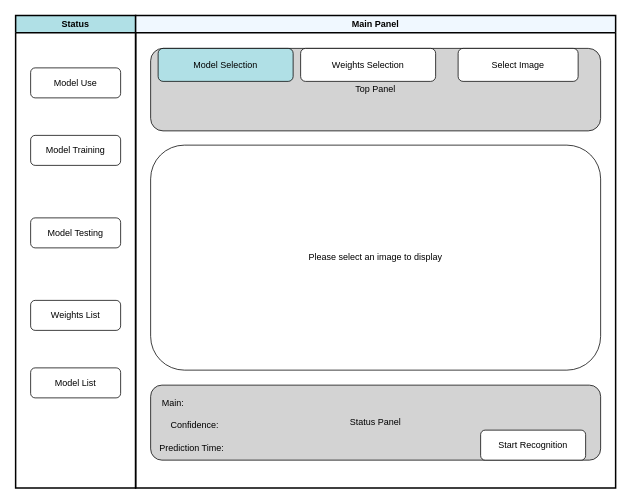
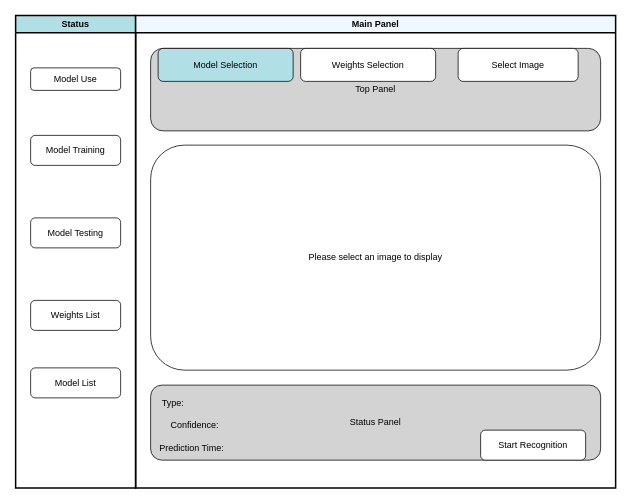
node "Model Use": size 90x30 -> 90x23
node "Main:": label "Main:" -> "Type:"
